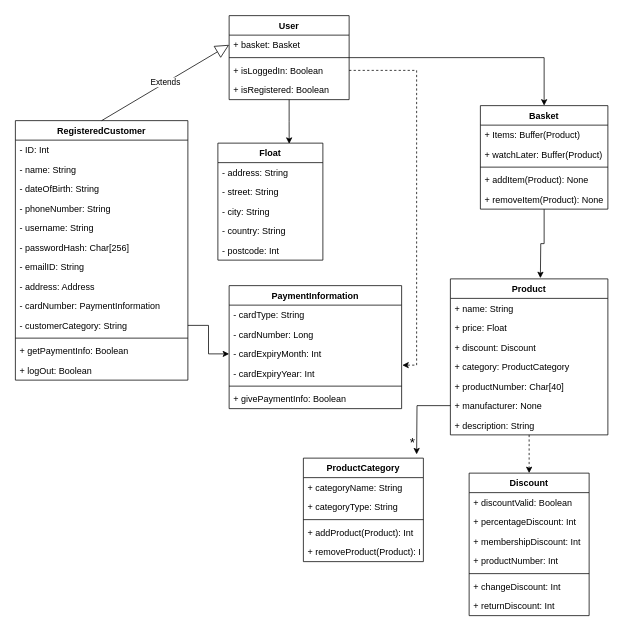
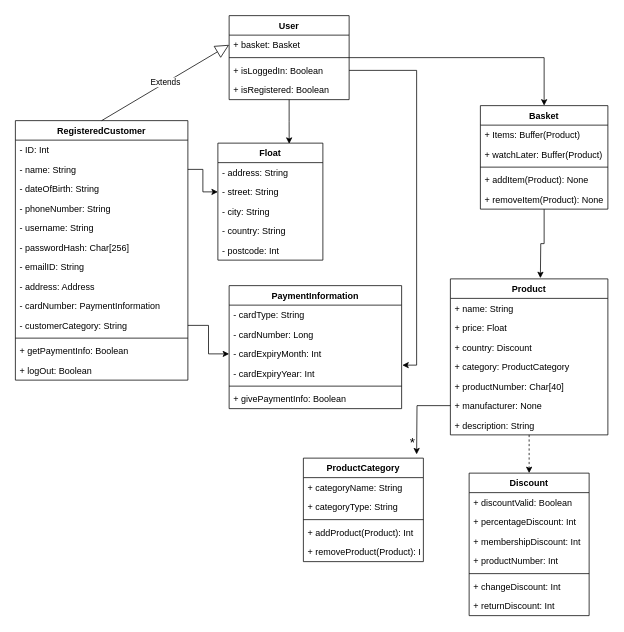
edge "- name: String" -> "- street: String": added
edge "+ isLoggedIn: Boolean" -> "- cardExpiryYear: Int": style dashed -> solid
node "+ discount: Discount": label "+ discount: Discount" -> "+ country: Discount"
